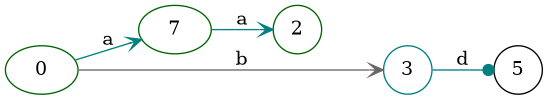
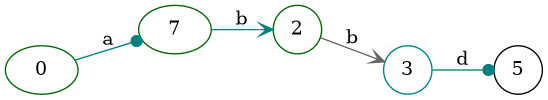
edge "7" -> "2": label "a" -> "b"
edge "0" -> "7": arrowhead vee -> dot
edge "0" -> "3": now "2" -> "3"
